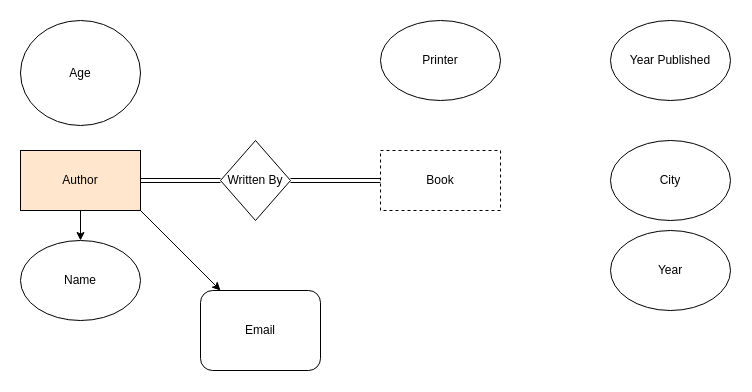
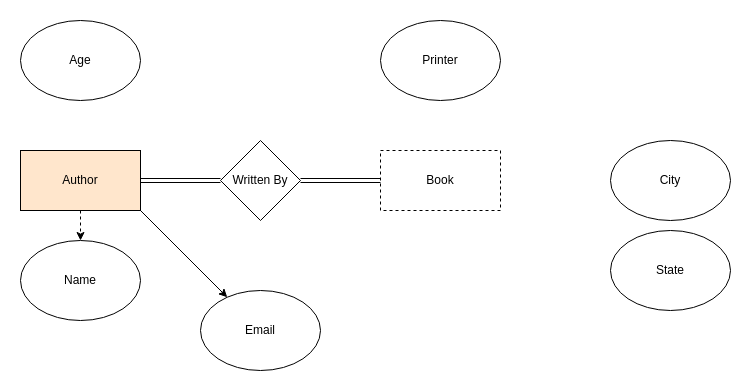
node "Year Published": removed
node "Age": size 120x105 -> 120x80
node "Written By": size 70x80 -> 80x80
edge "Author" -> "Name": style solid -> dashed
node "Year": label "Year" -> "State"
node "Email": shape rounded rectangle -> ellipse
